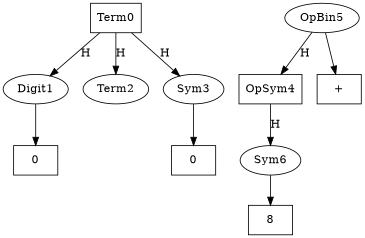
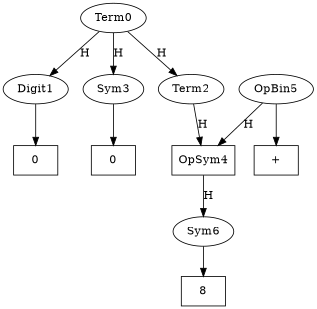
node "Term0": shape box -> ellipse
edge "Term2" -> "OpSym4": added, label "H"
